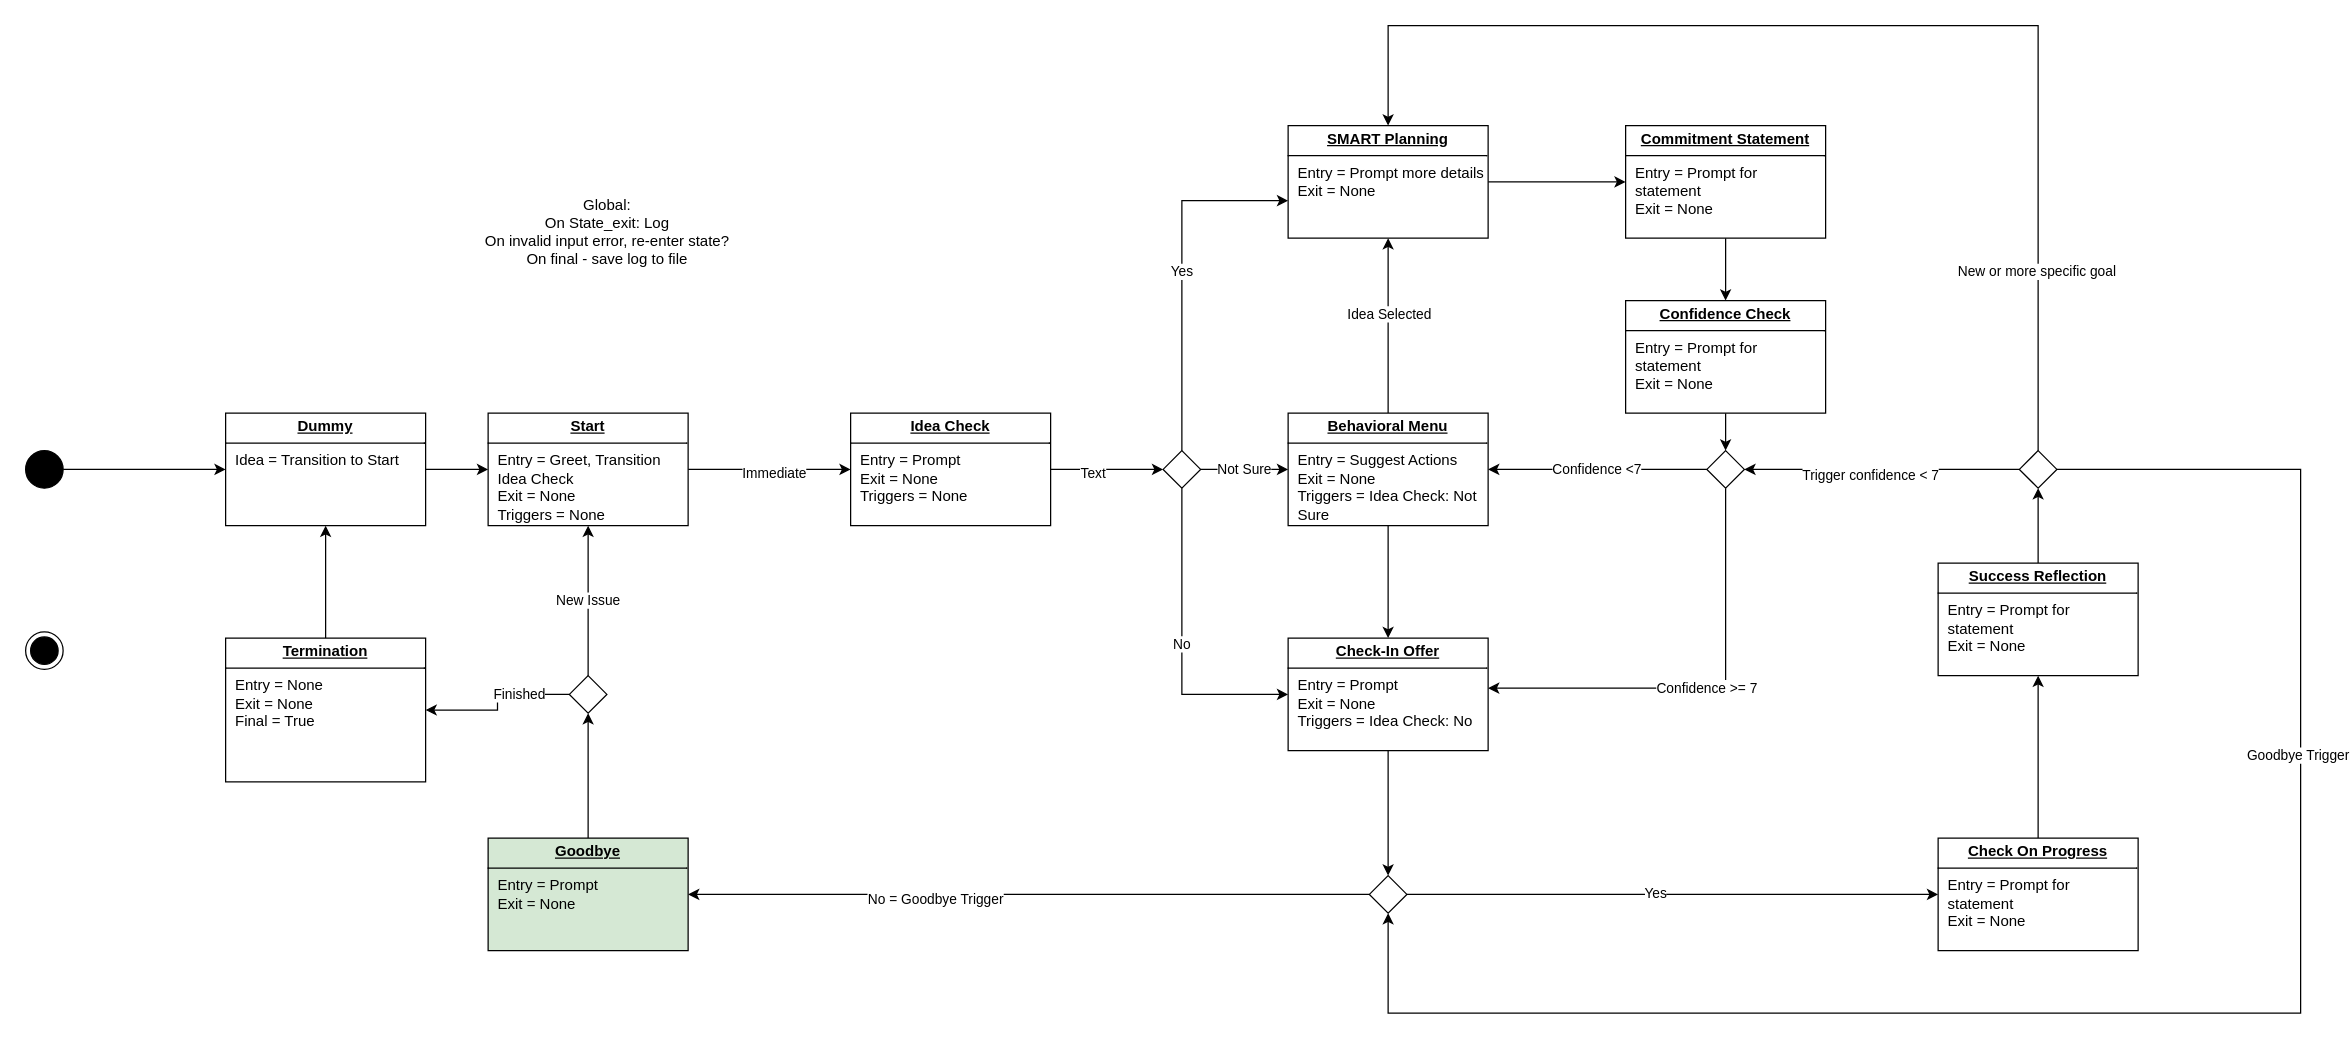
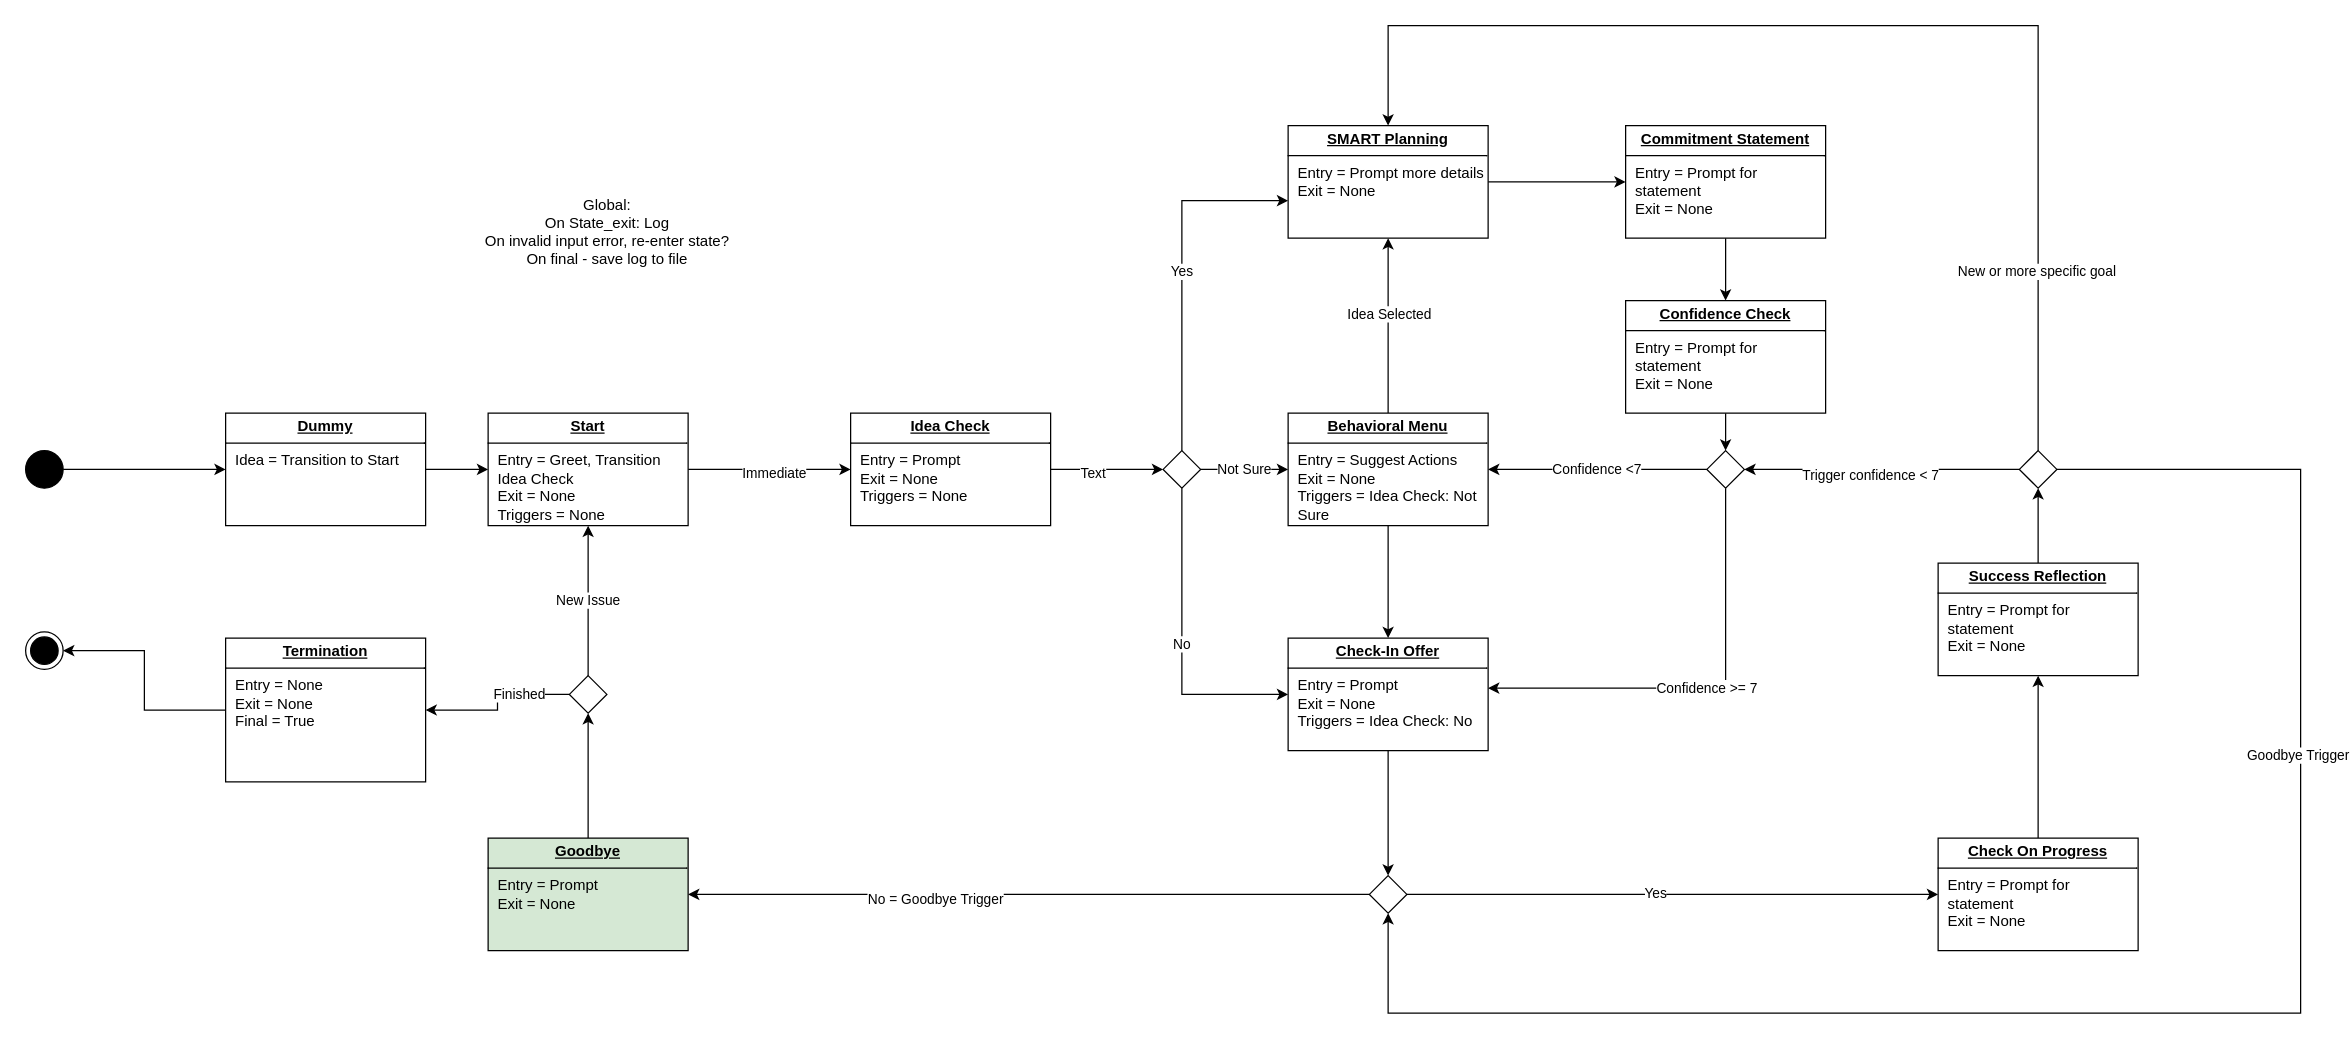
edge "Termination Entry = None Exit = None Final = True" -> "Dummy Idea = Transition to Start": now "Termination Entry = None Exit = None Final = True" -> "Ex"
